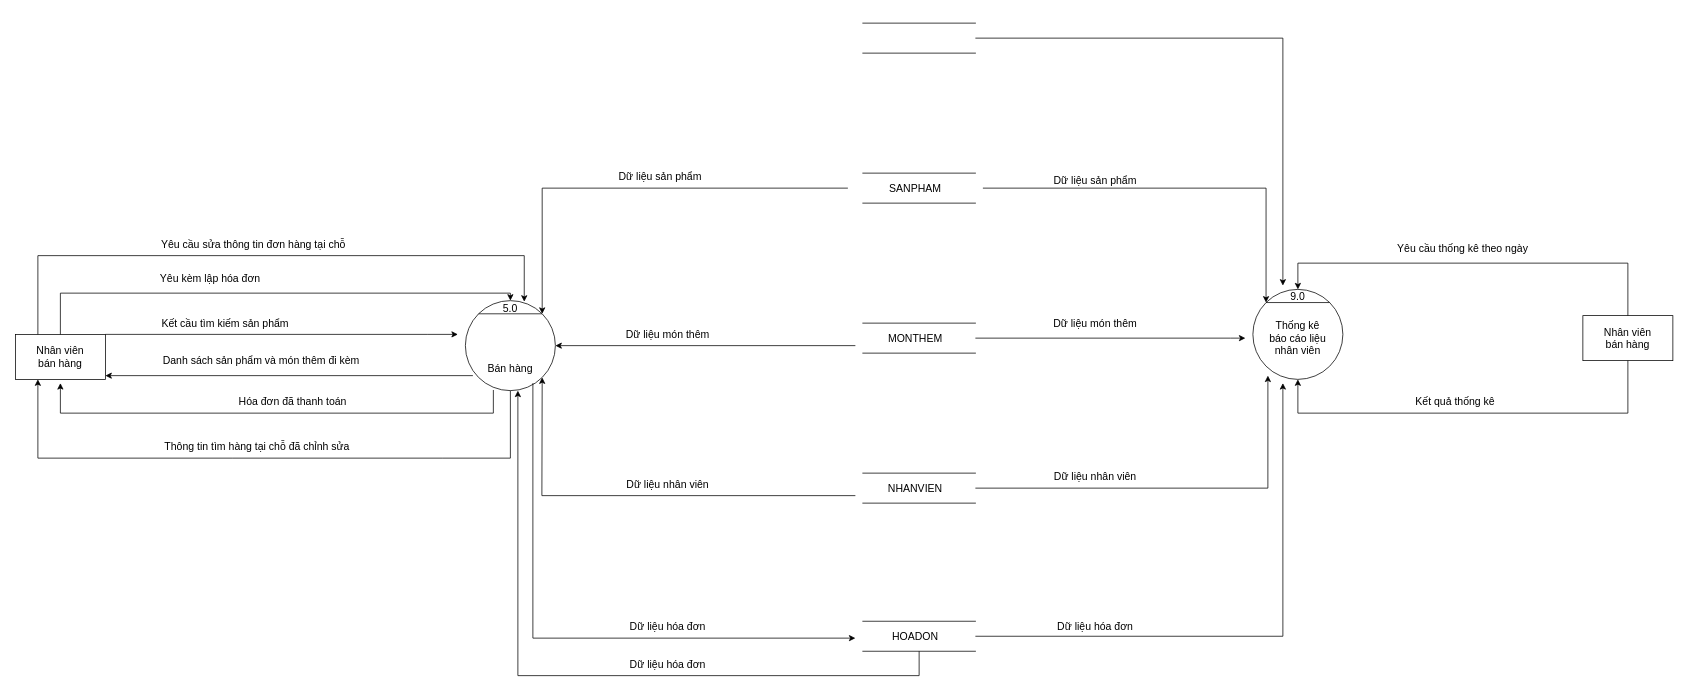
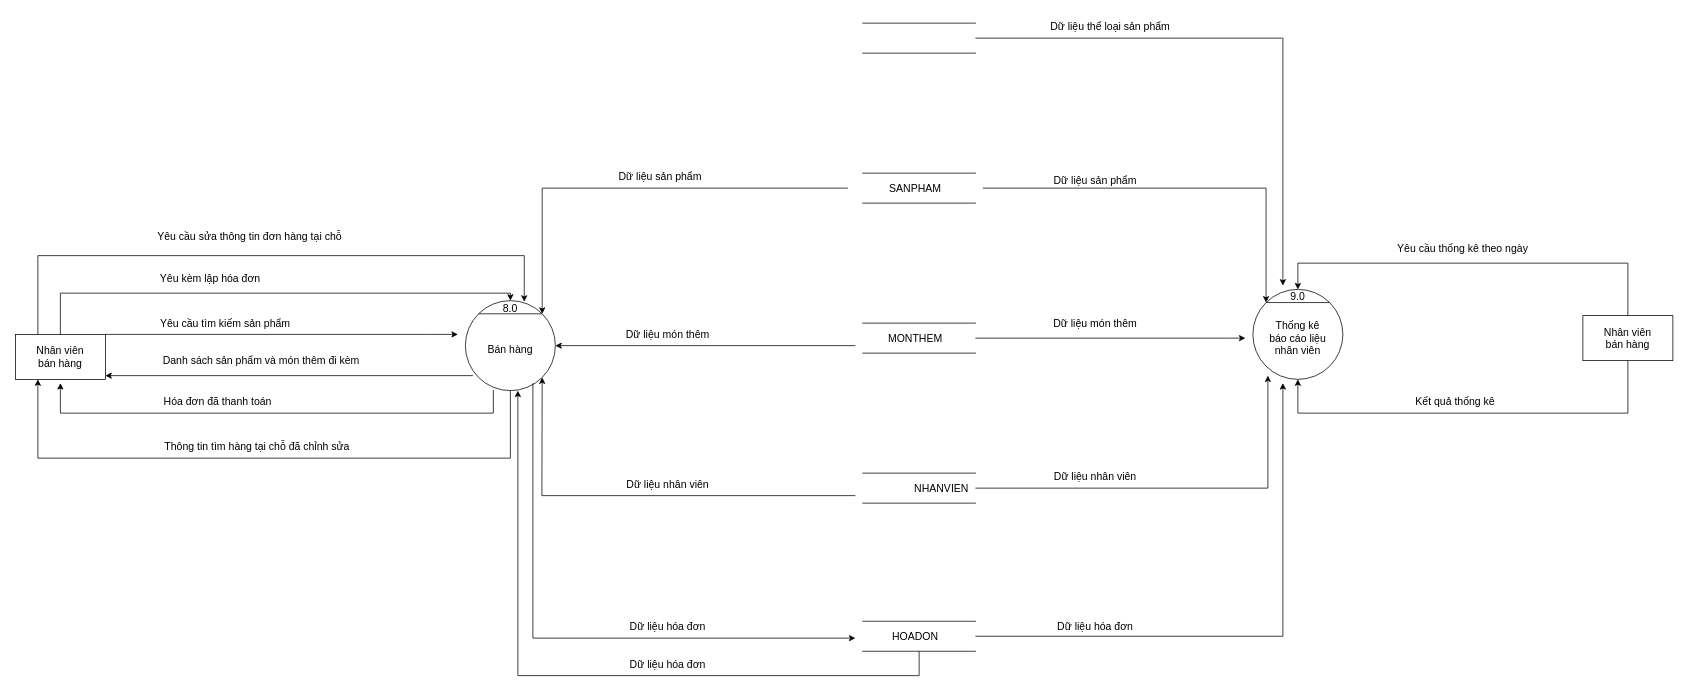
node "Dữ liệu thể loại sản phẩm": added
node "Yêu cầu sửa thông tin đơn hàng tại chỗ": moved (254, 244) -> (250, 237)
node "5.0": label "5.0" -> "8.0"
node "Kết cầu tìm kiếm sản phẩm": label "Kết cầu tìm kiếm sản phẩm" -> "Yêu cầu tìm kiếm sản phẩm"
node "Bán hàng": moved (510, 368) -> (510, 349)
node "Hóa đơn đã thanh toán": moved (293, 402) -> (218, 402)
node "NHANVIEN": moved (915, 488) -> (942, 488)
